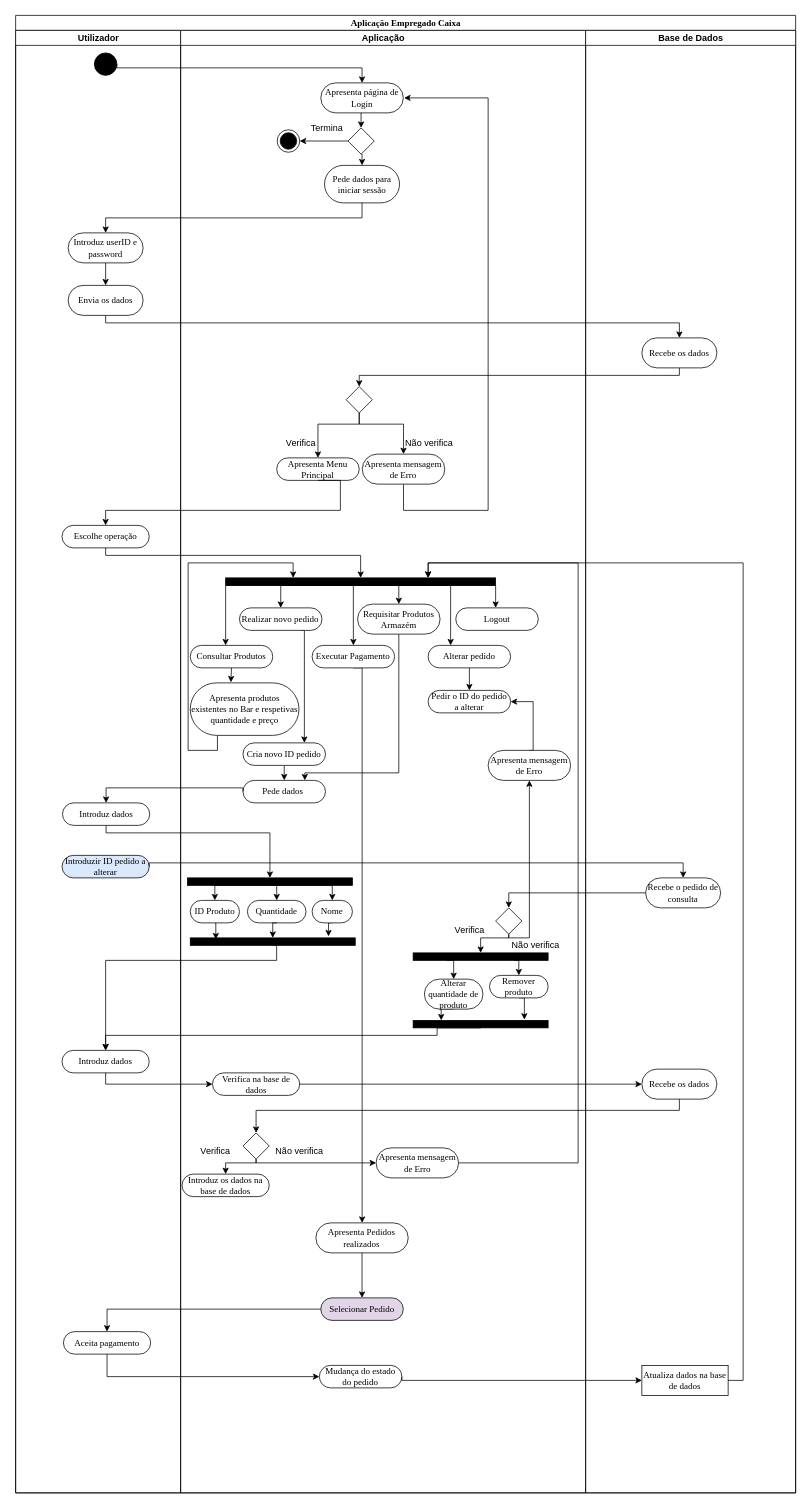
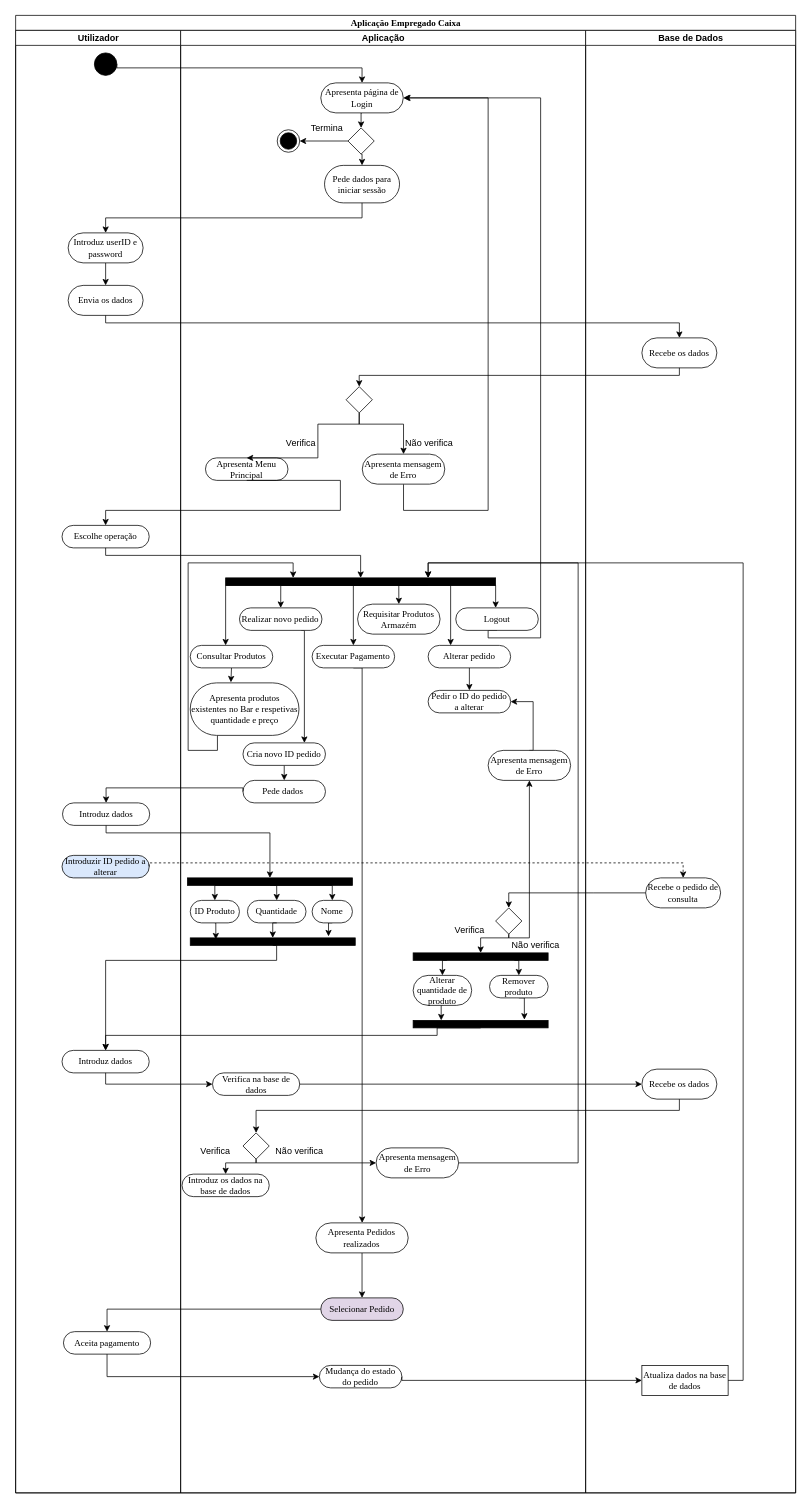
edge "Logout" -> "Apresenta página de Login": added
node "Apresenta Menu Principal": moved (318, 469) -> (246, 469)
edge "Requisitar Produtos Armazém" -> "Pede dados": removed
edge "Introduzir ID pedido a alterar" -> "Recebe o pedido de consulta": style solid -> dashed
node "Alterar quantidade de produto": moved (453, 994) -> (442, 990)
